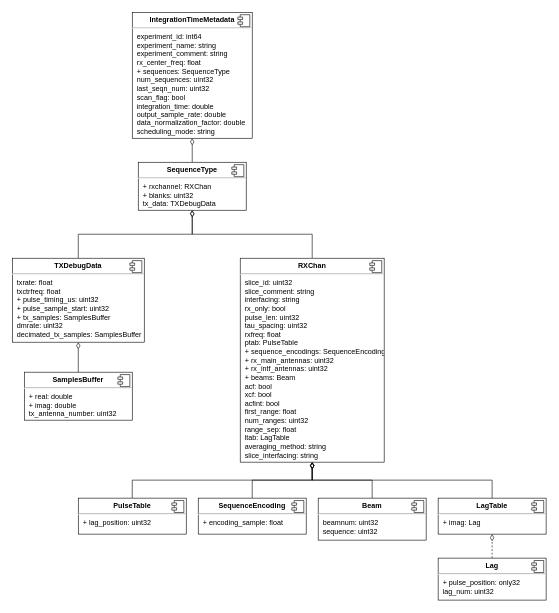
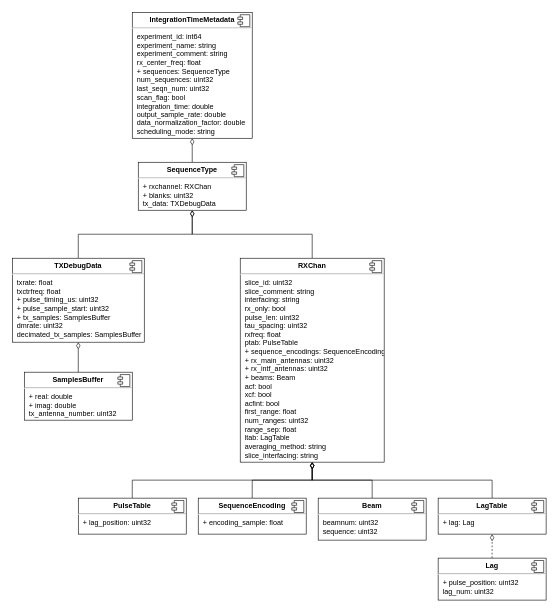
node "LagTable + imag: Lag": label "LagTable + imag: Lag" -> "LagTable + lag: Lag"
node "Lag + pulse_position: only32 lag_num: uint32": label "Lag + pulse_position: only32 lag_num: uint32" -> "Lag + pulse_position: uint32 lag_num: uint32"
